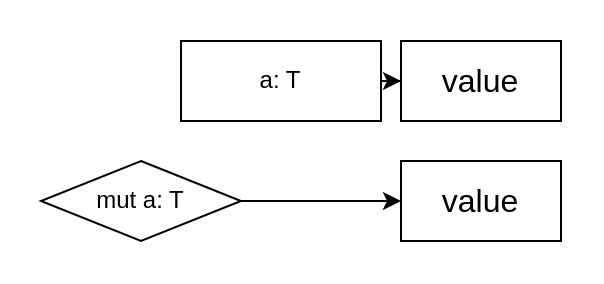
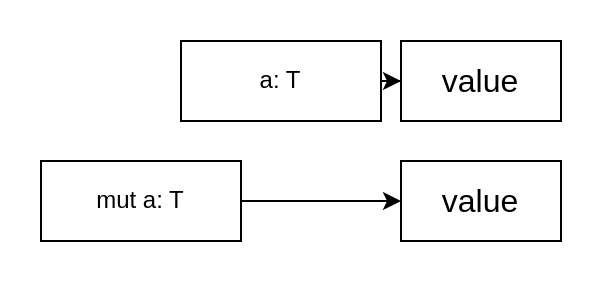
node "mut a: T": shape diamond -> rectangle
